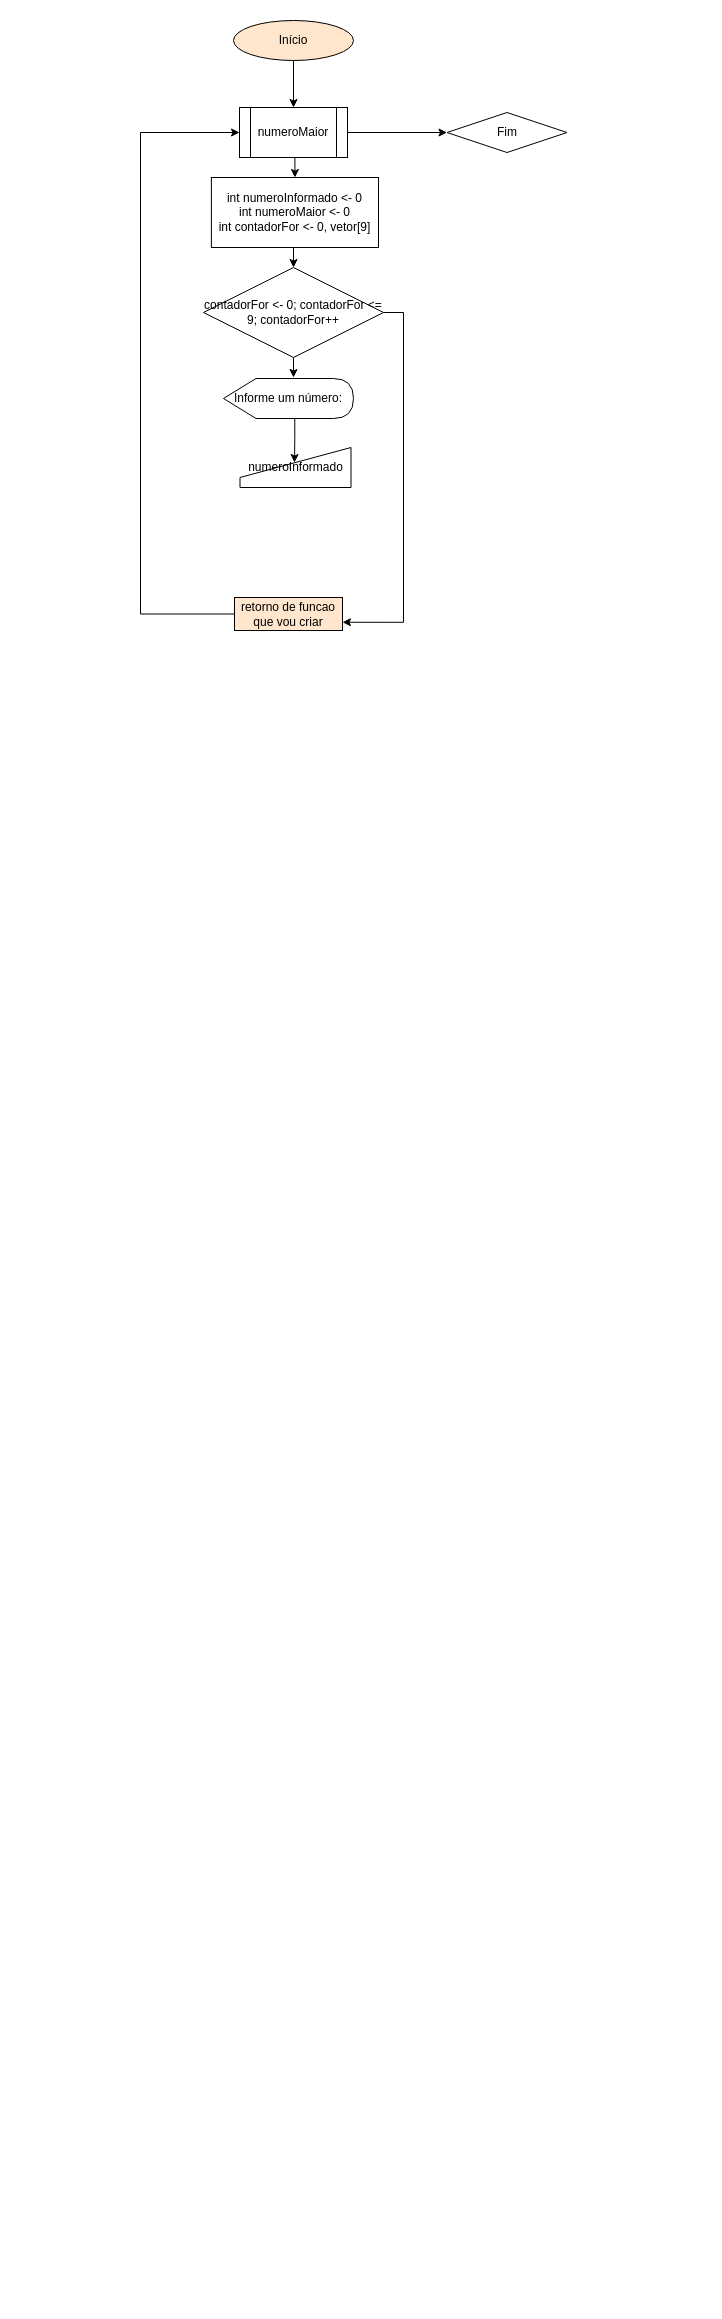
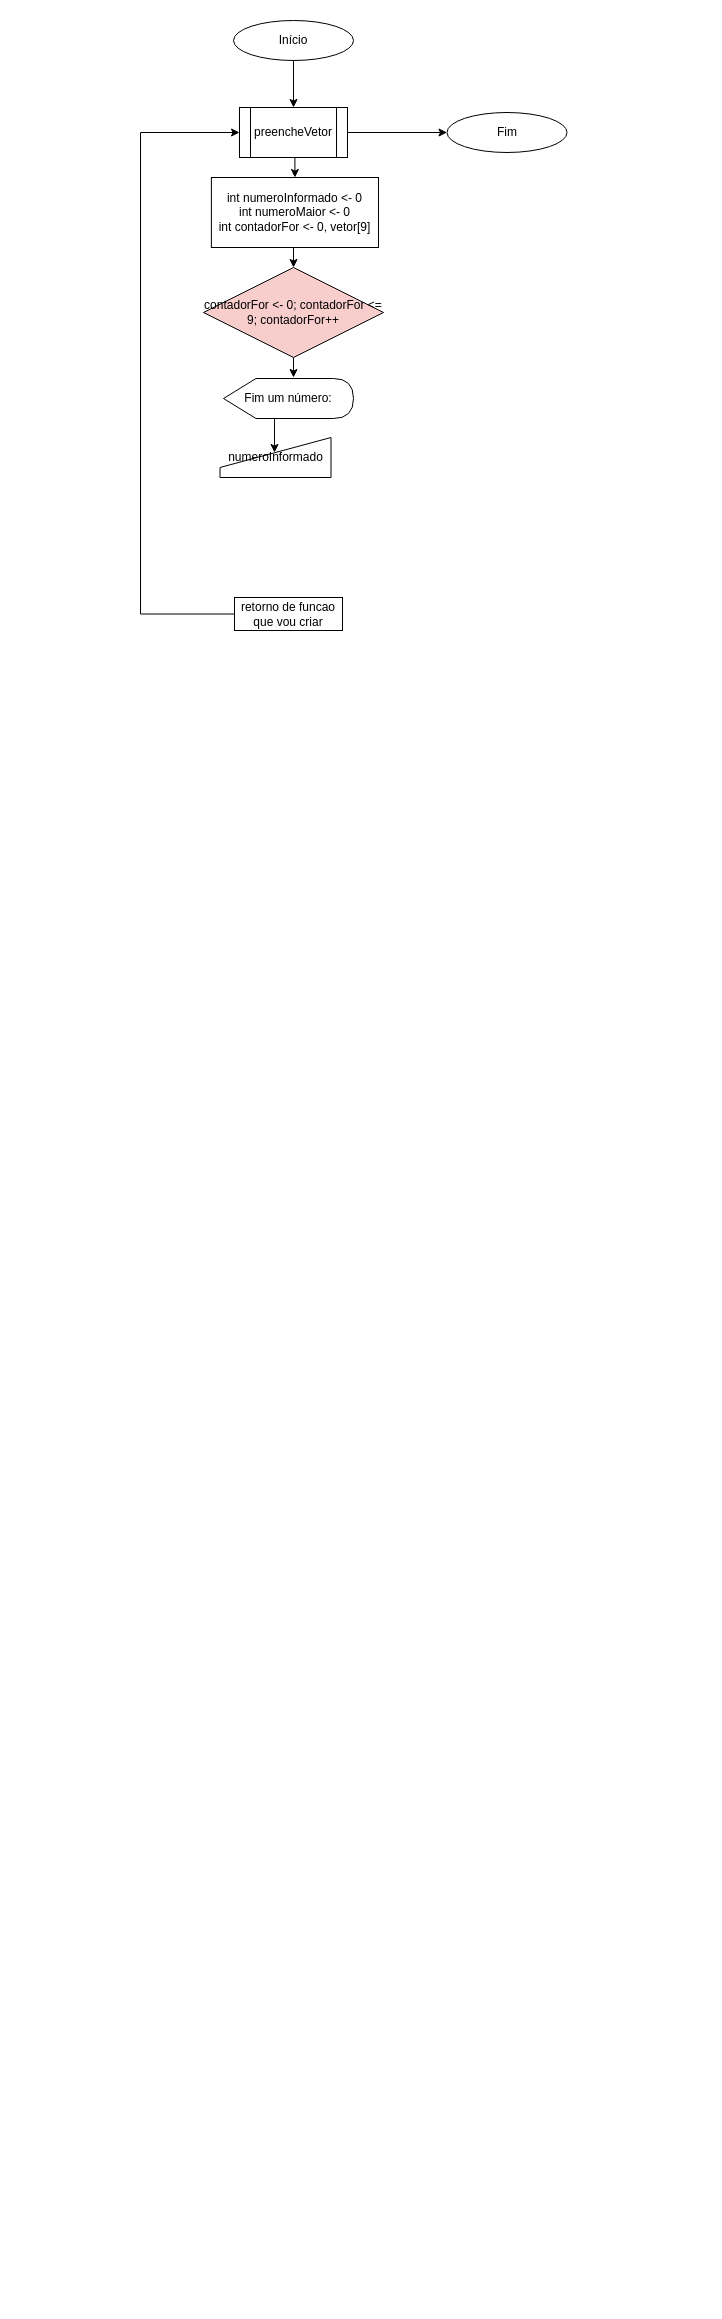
node "Início": fillcolor #ffe6cc -> #ffffff
node "numeroMaior": label "numeroMaior" -> "preencheVetor"
node "Fim": shape diamond -> ellipse
node "contadorFor <- 0; contadorFor <= 9; contadorFor++": fillcolor #ffffff -> #f8cecc
node "Informe um número:": label "Informe um número:" -> "Fim um número:"
node "numeroInformado": moved (296, 468) -> (276, 458)
edge "contadorFor <- 0; contadorFor <= 9; contadorFor++" -> "retorno de funcao que vou criar": removed
node "retorno de funcao que vou criar": fillcolor #ffe6cc -> #ffffff
